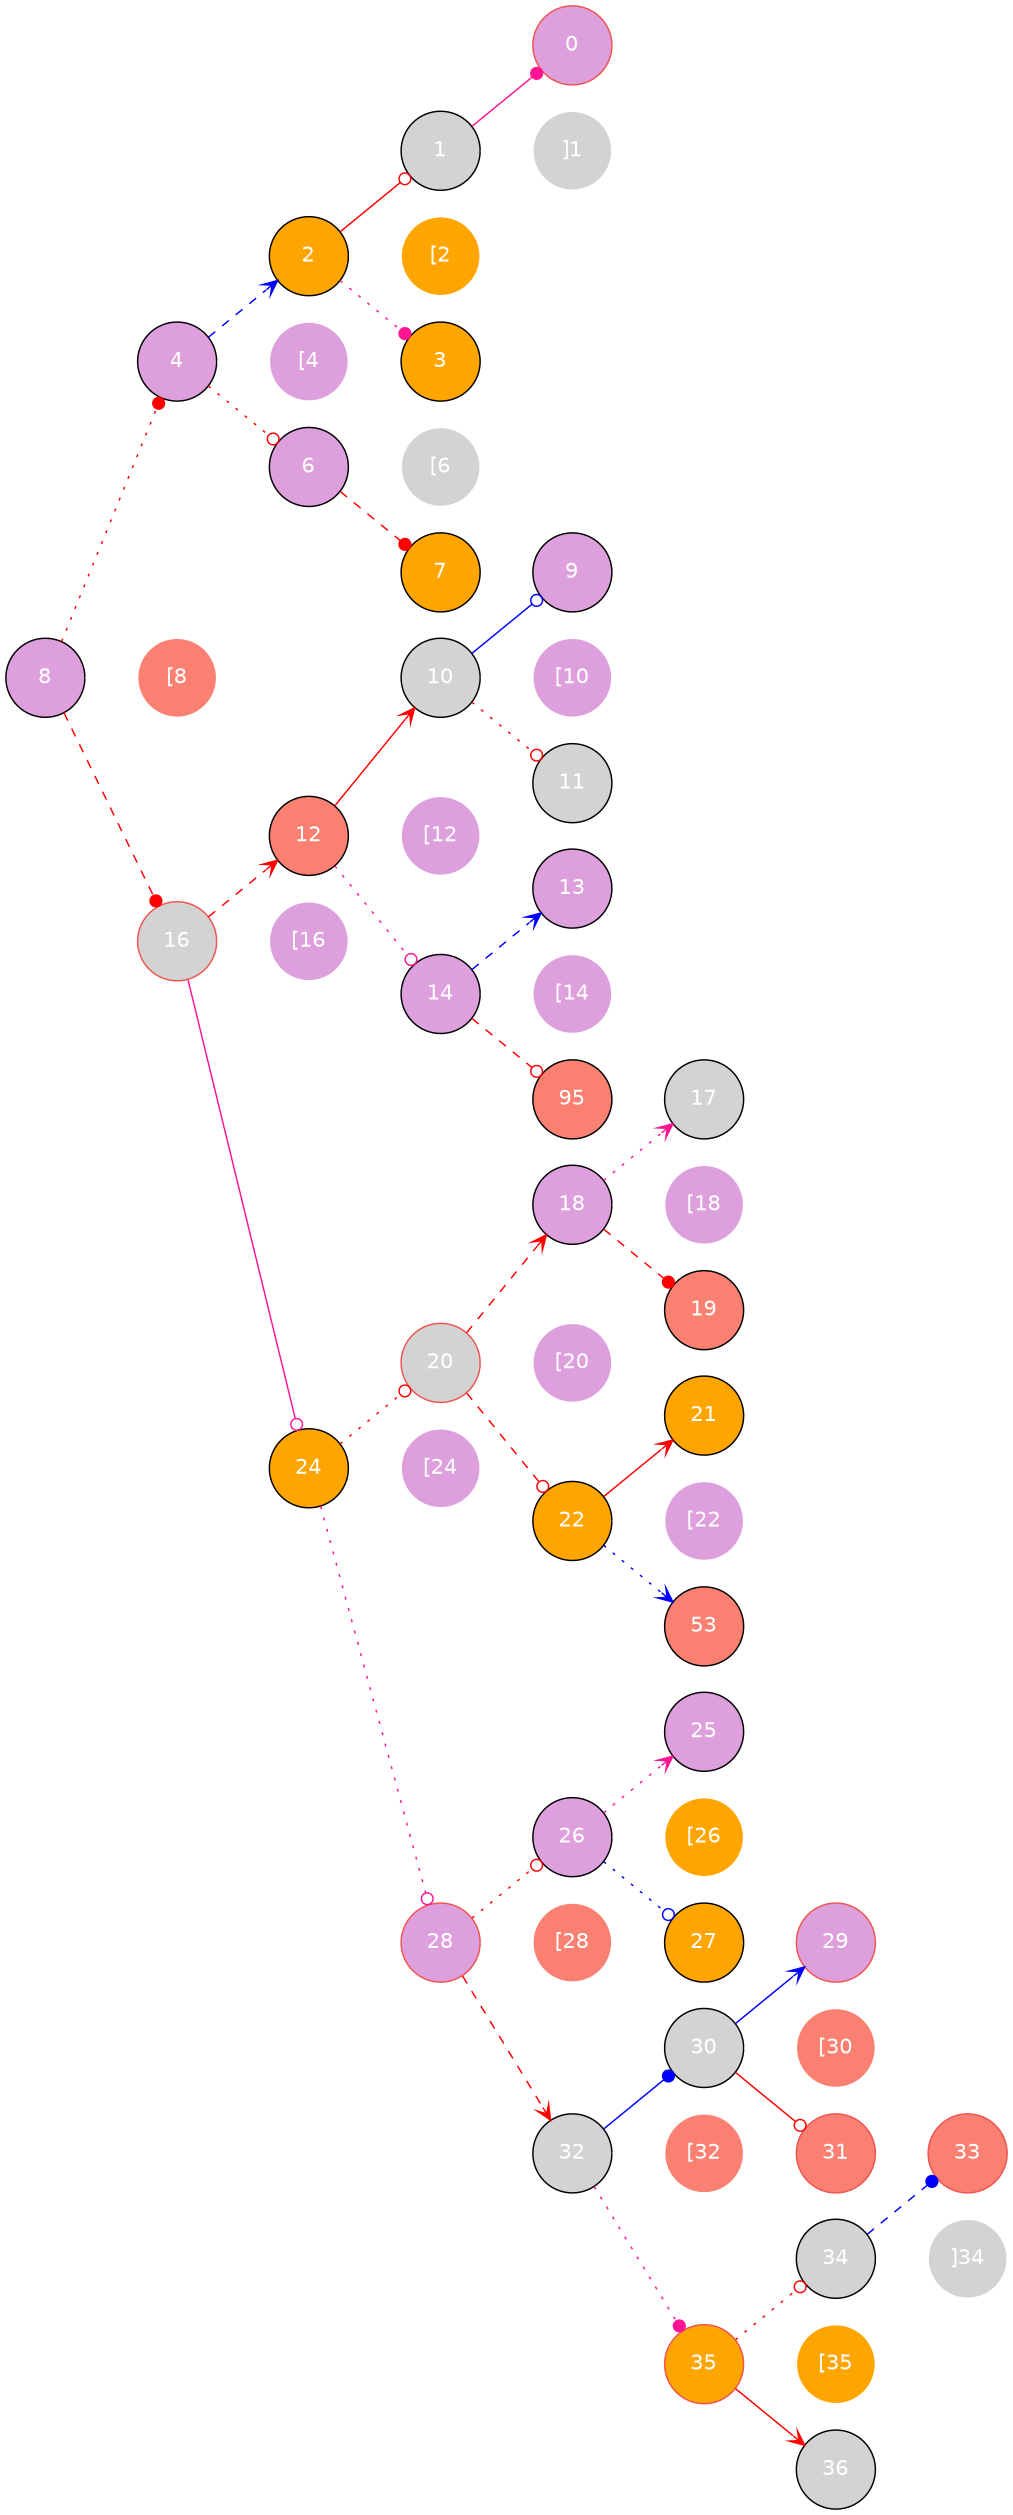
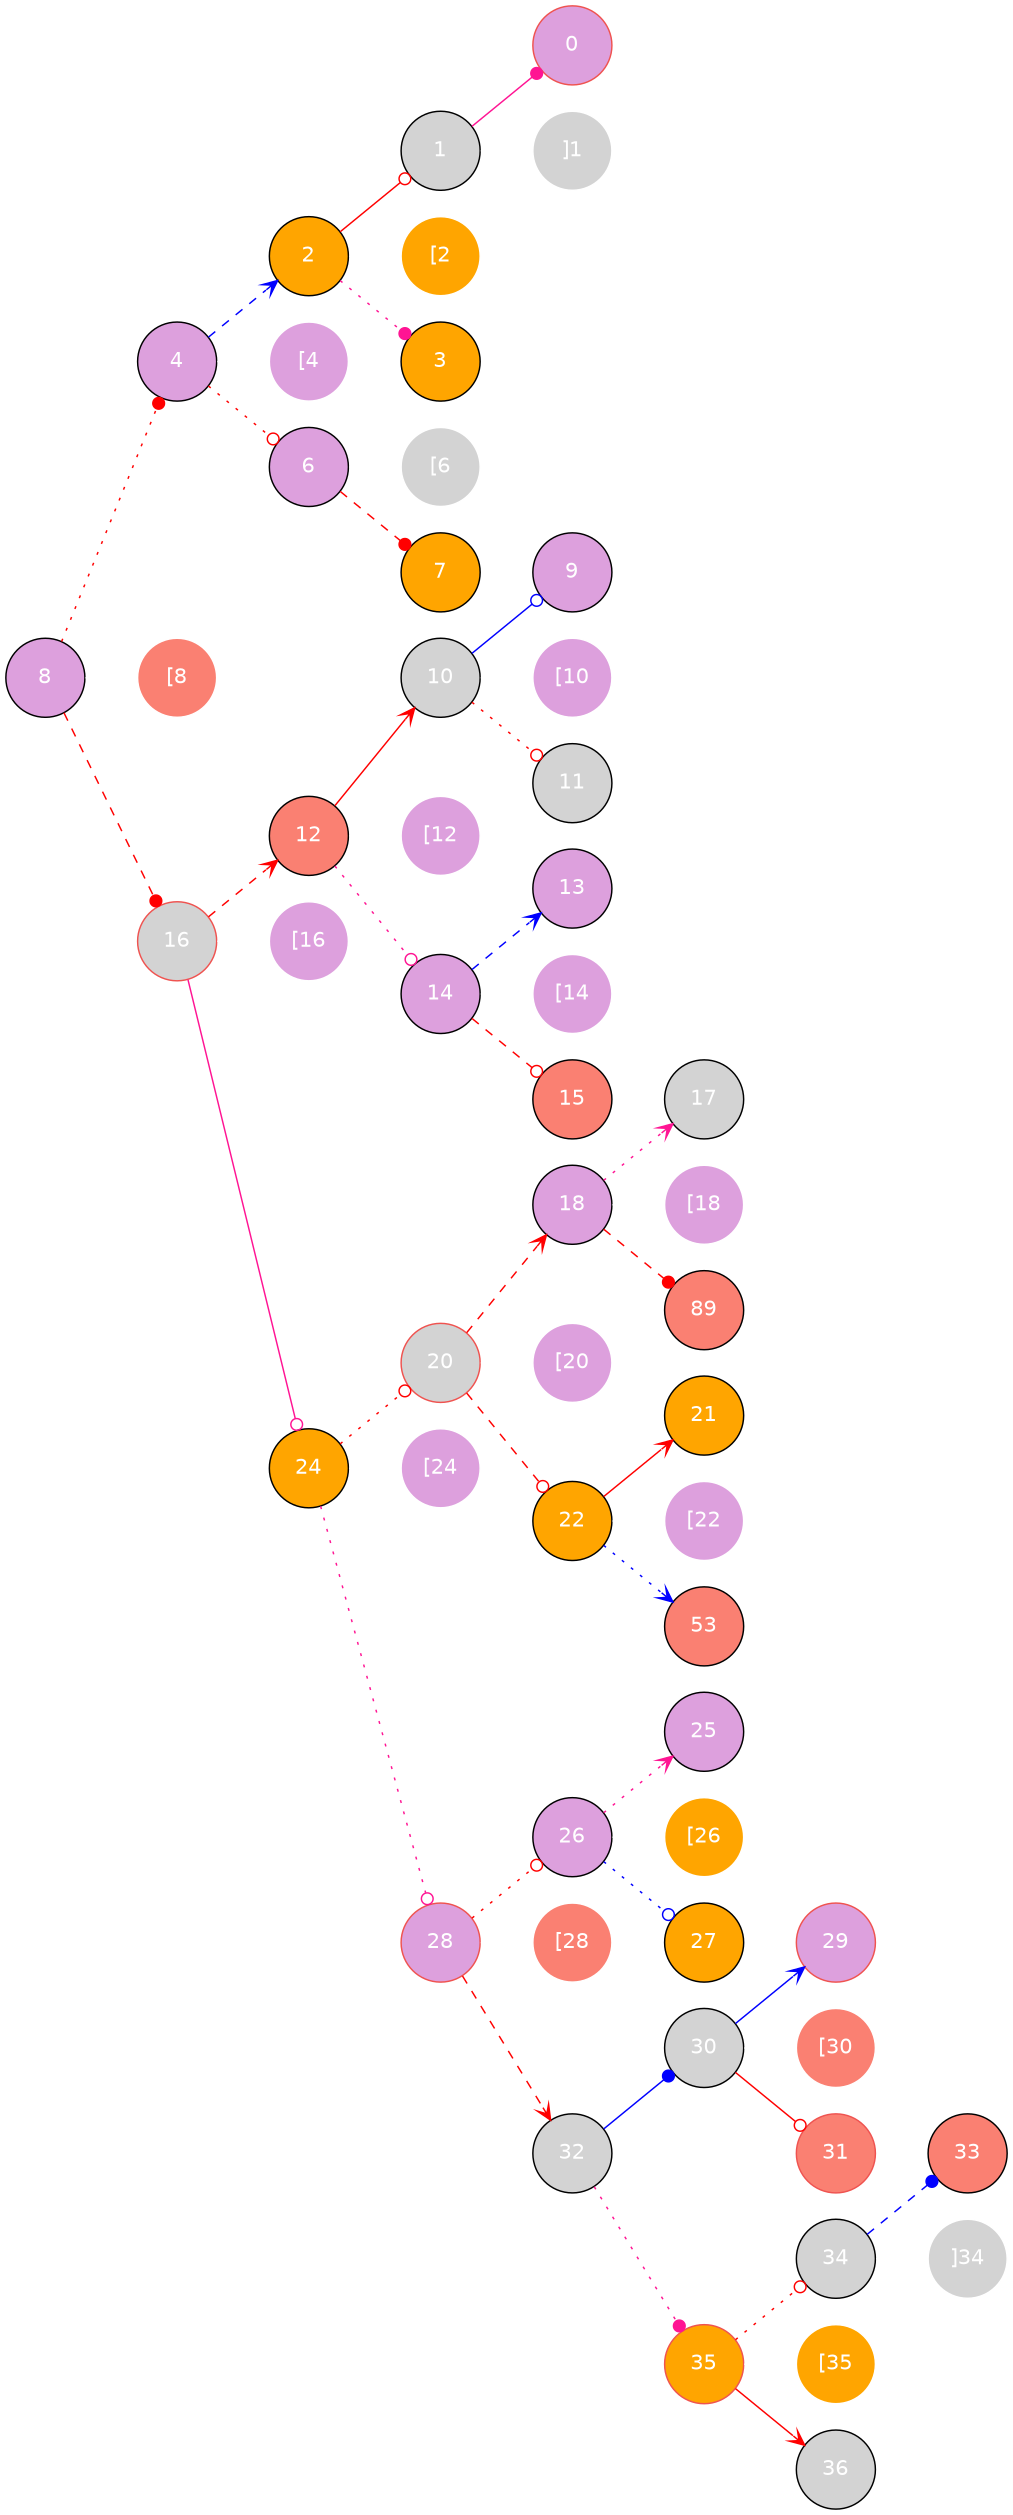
node "95": label "95" -> "15"
node "19": label "19" -> "89"
node "[32": removed
node "33": color #ef5350 -> black
